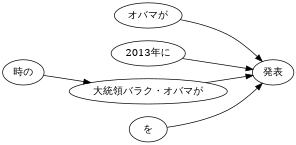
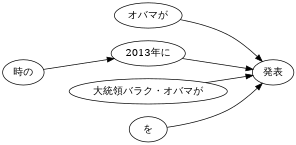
edge "時の" -> "大統領バラク・オバマが": now "時の" -> "2013年に"
